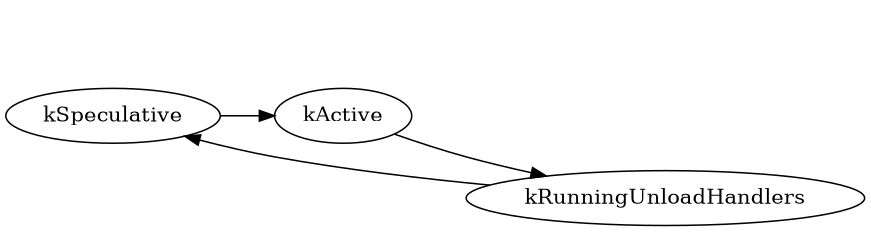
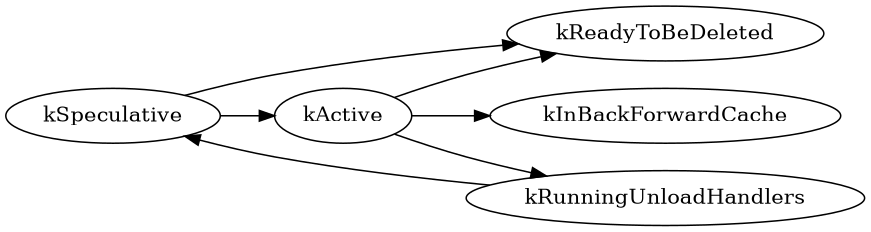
node "kReadyToBeDeleted": added
node "kInBackForwardCache": added
